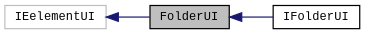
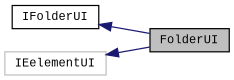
edge "IFolderUI" -> "FolderUI": reversed
